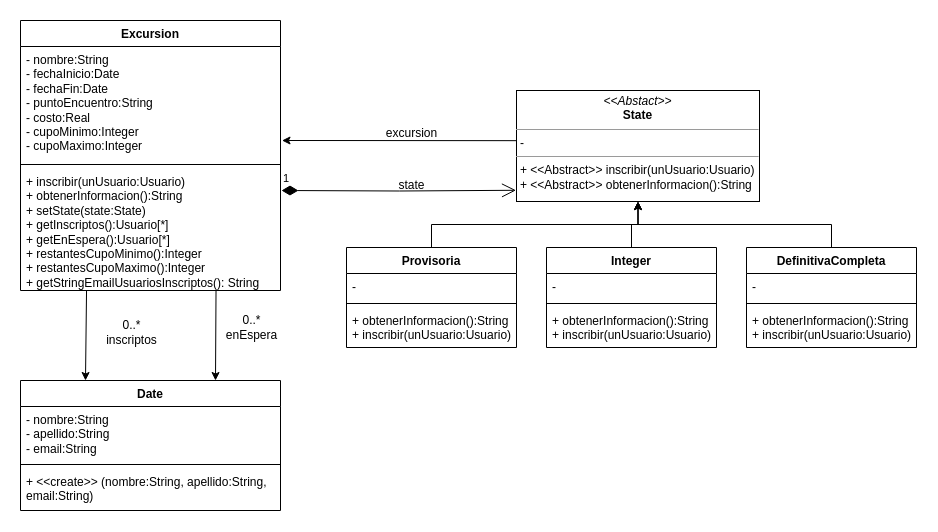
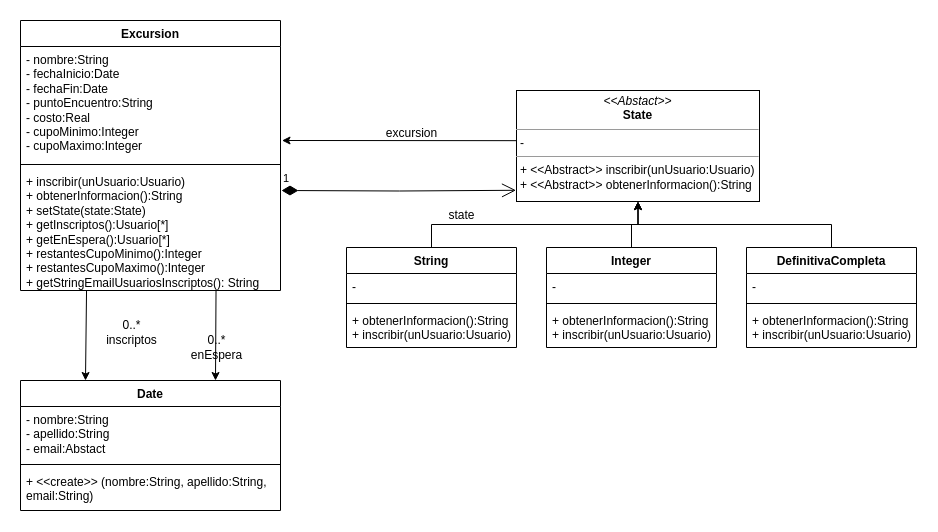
node "state": moved (412, 186) -> (462, 216)
node "Provisoria": label "Provisoria" -> "String"
node "0..* enEspera": moved (252, 328) -> (217, 348)
node "- nombre:String - apellido:String - email:String": label "- nombre:String - apellido:String - email:String" -> "- nombre:String - apellido:String - email:Abstact"
